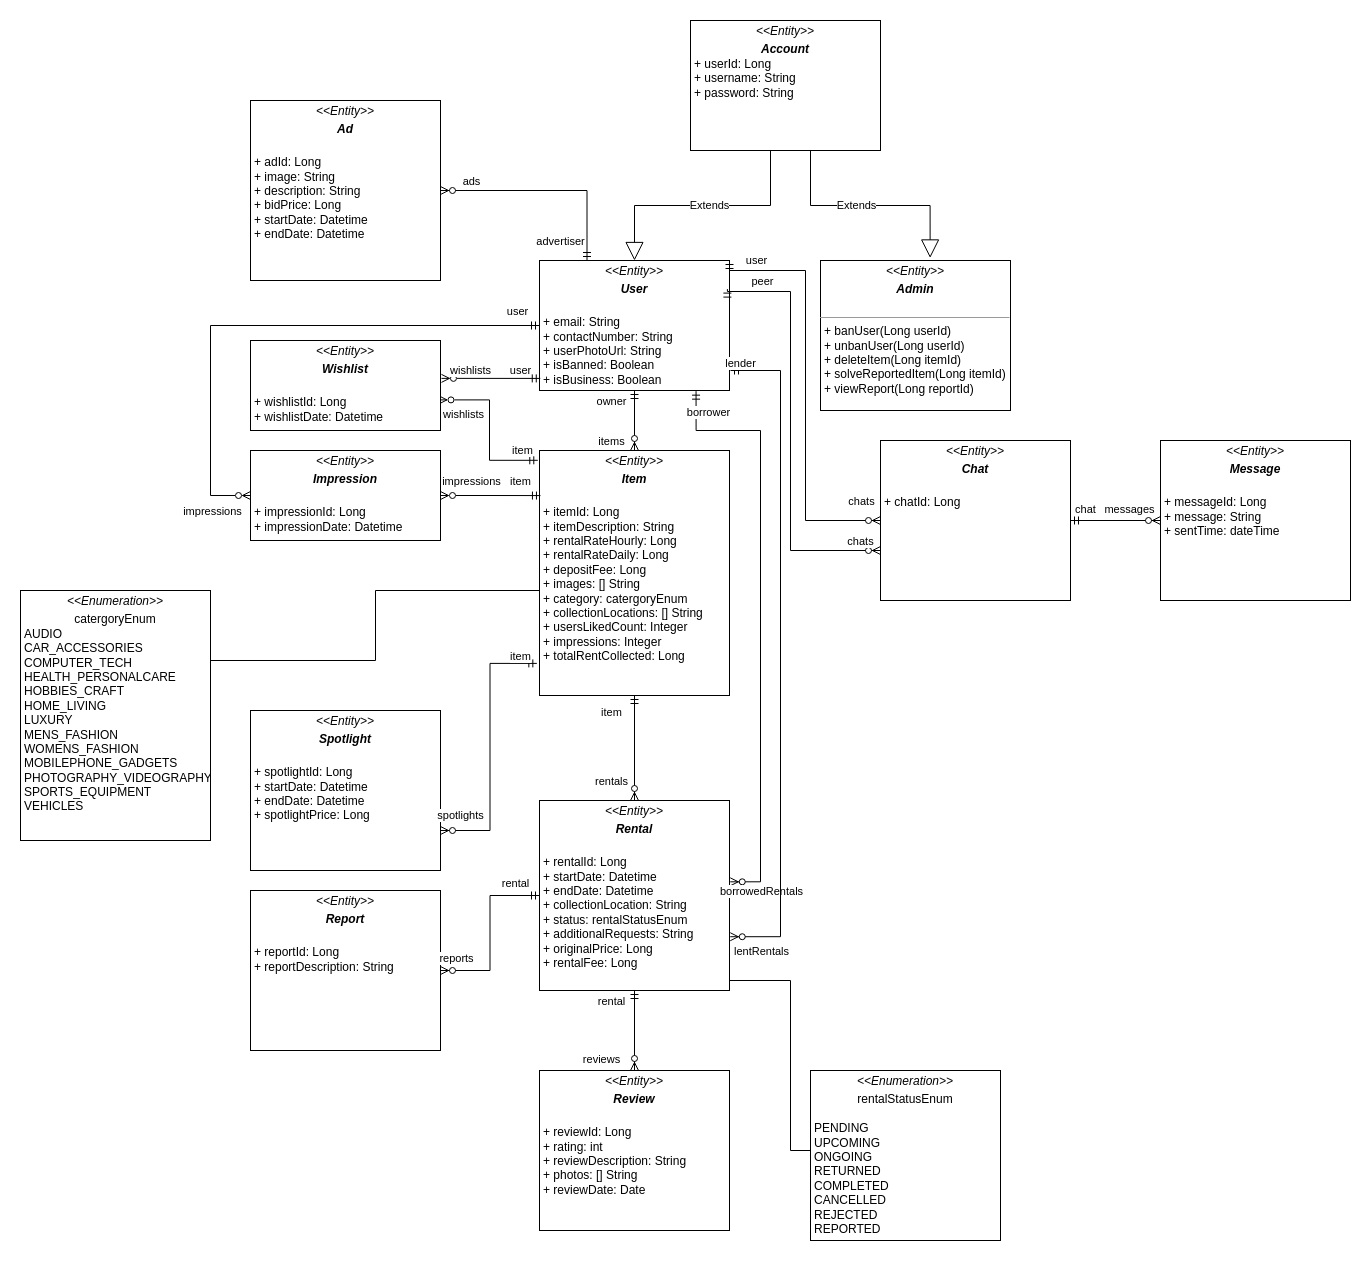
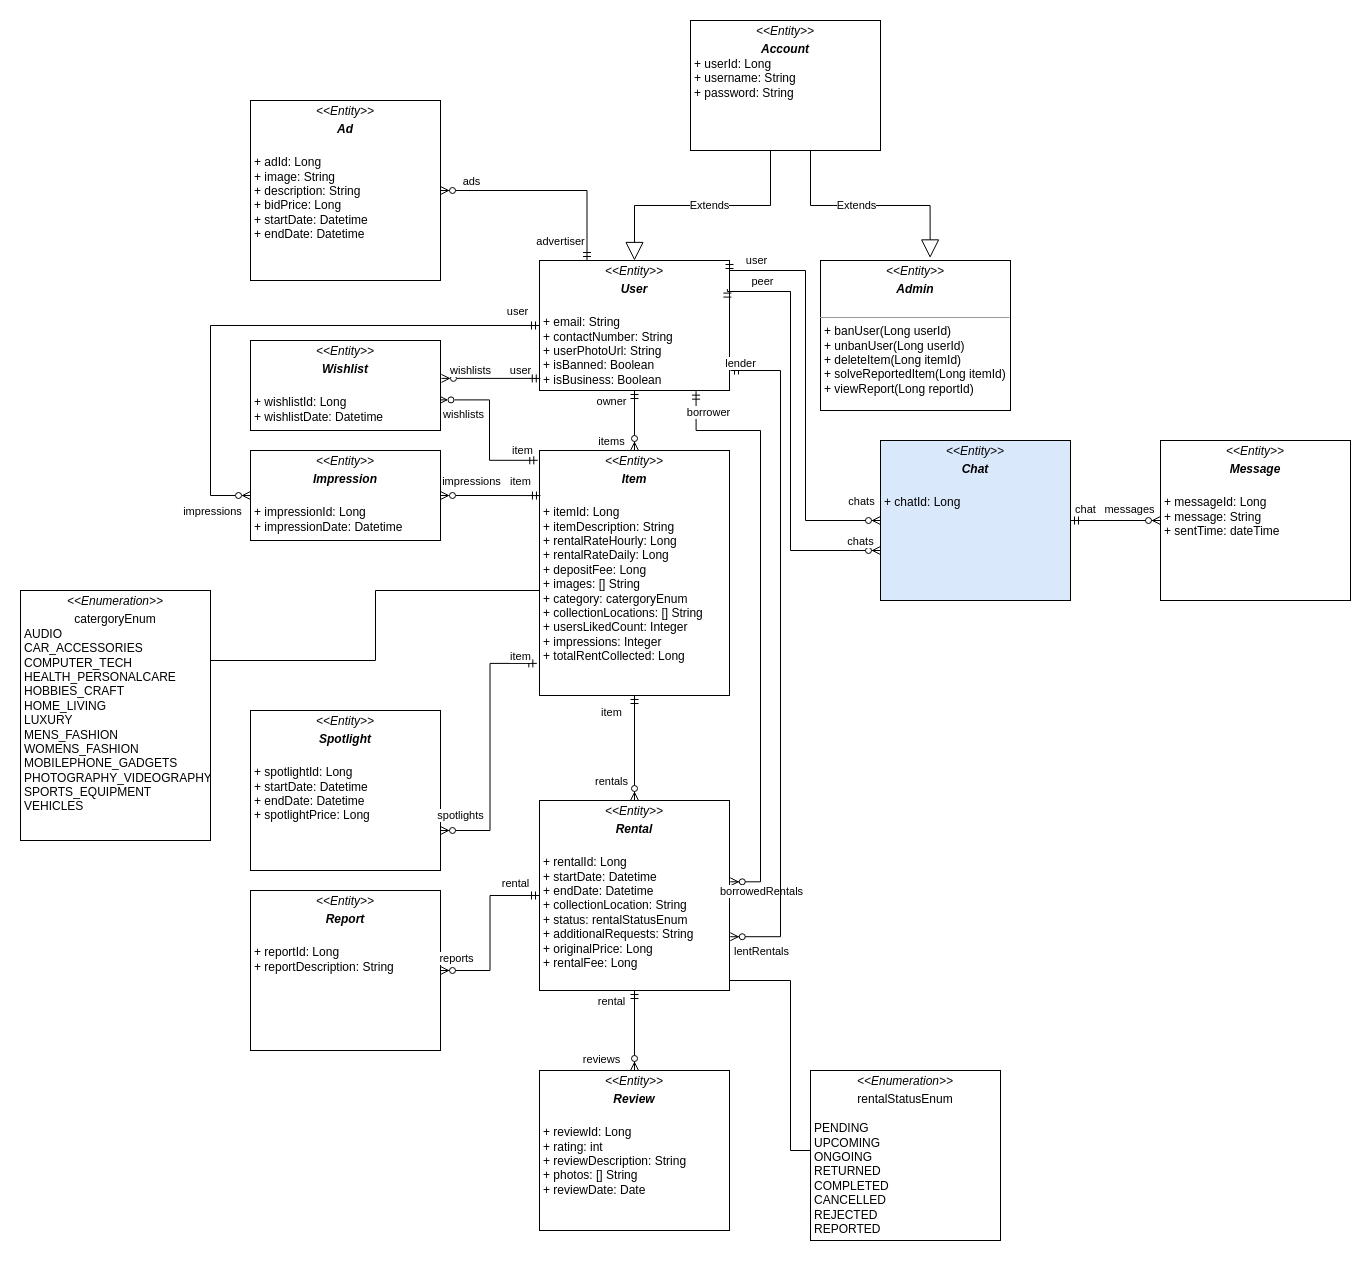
node "<<Entity>> Chat + chatId: Long": fillcolor #ffffff -> #dae8fc
